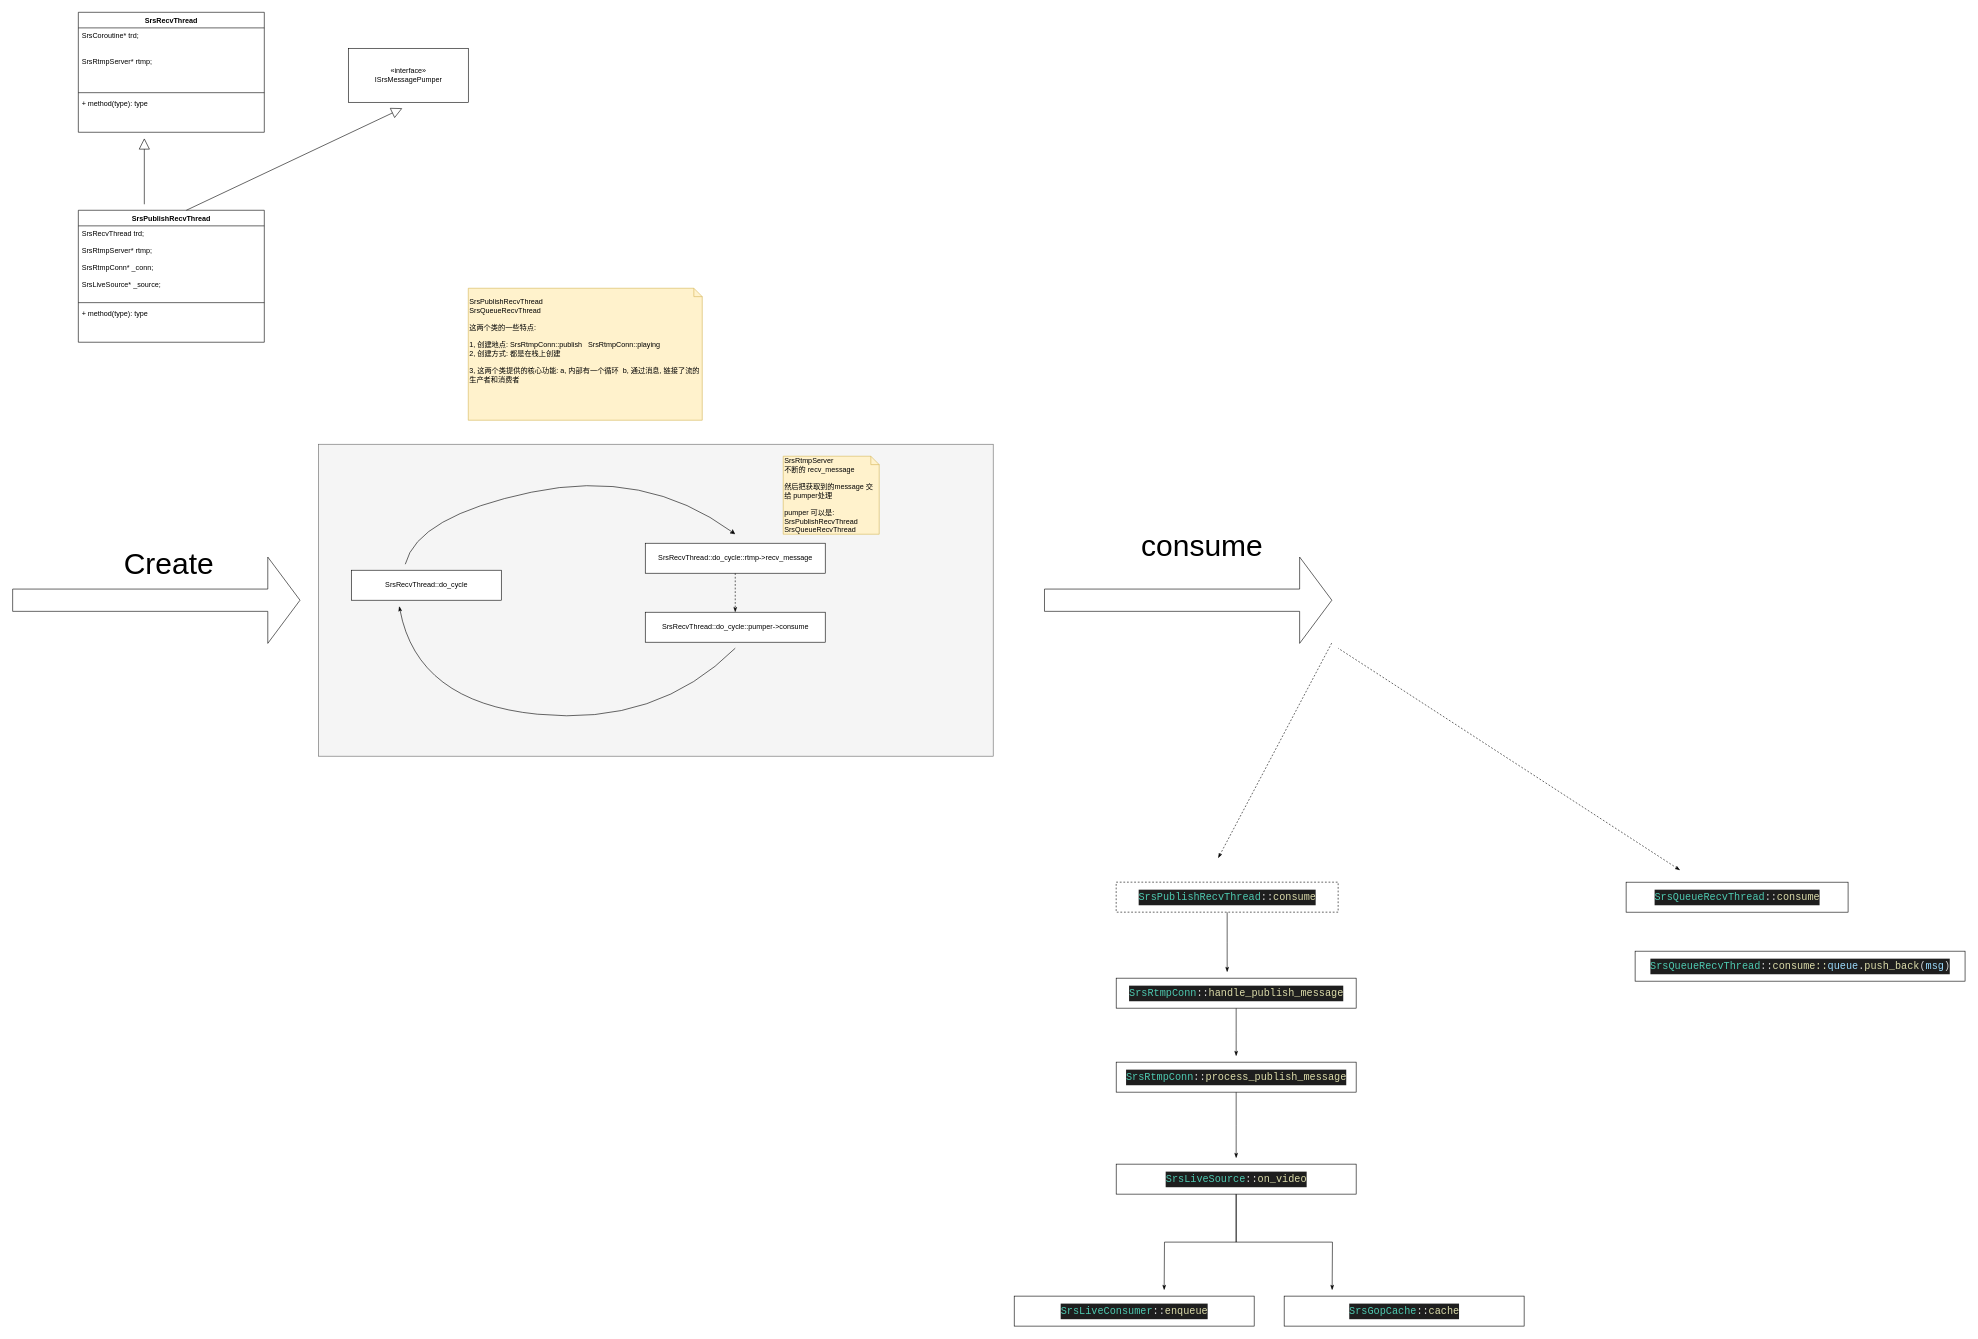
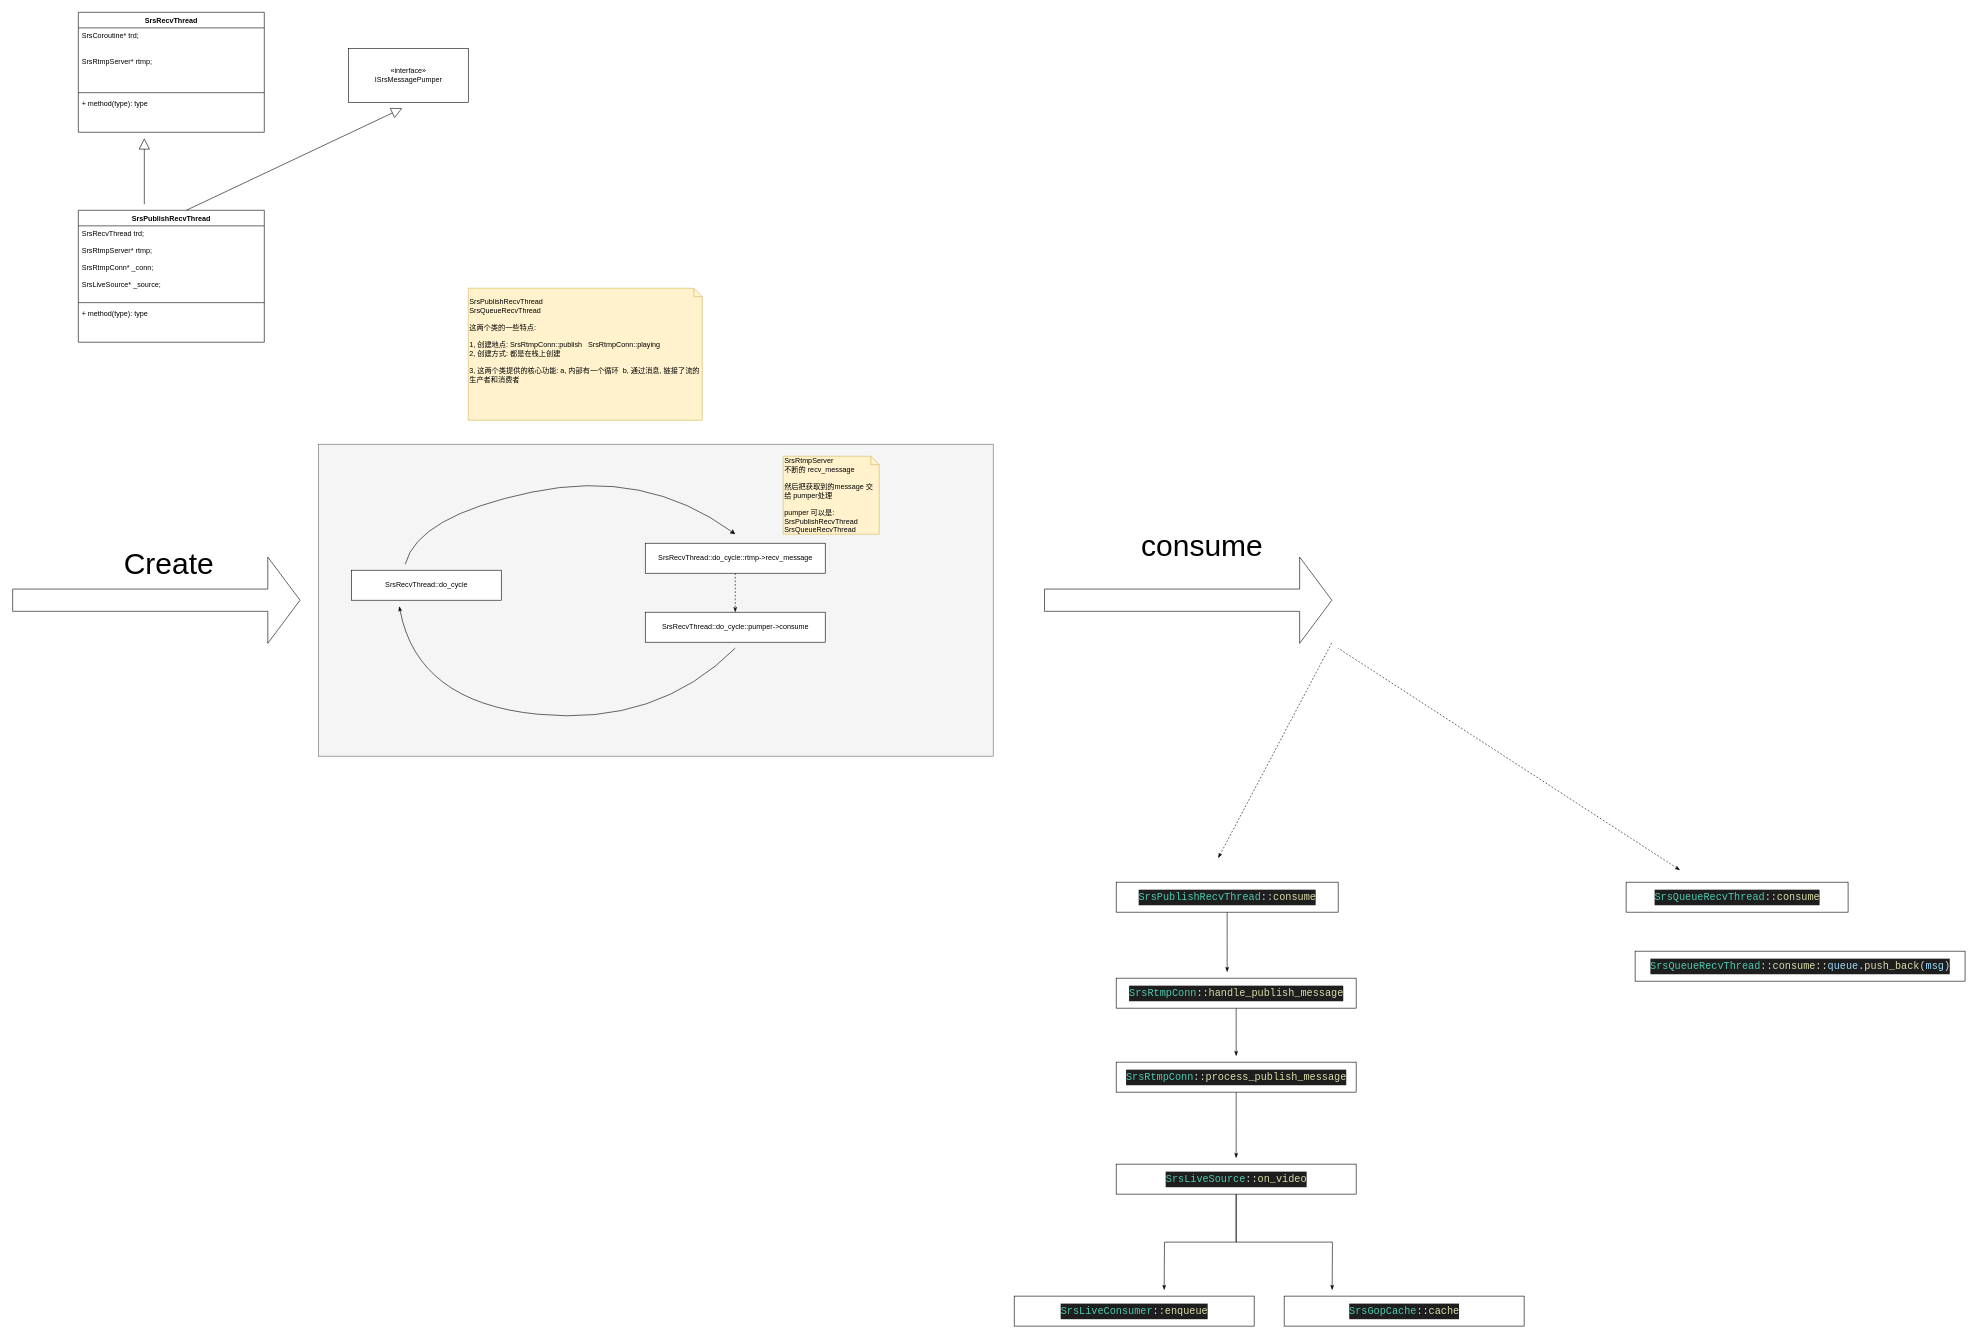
node "SrsPublishRecvThread::consume": style dashed -> solid
